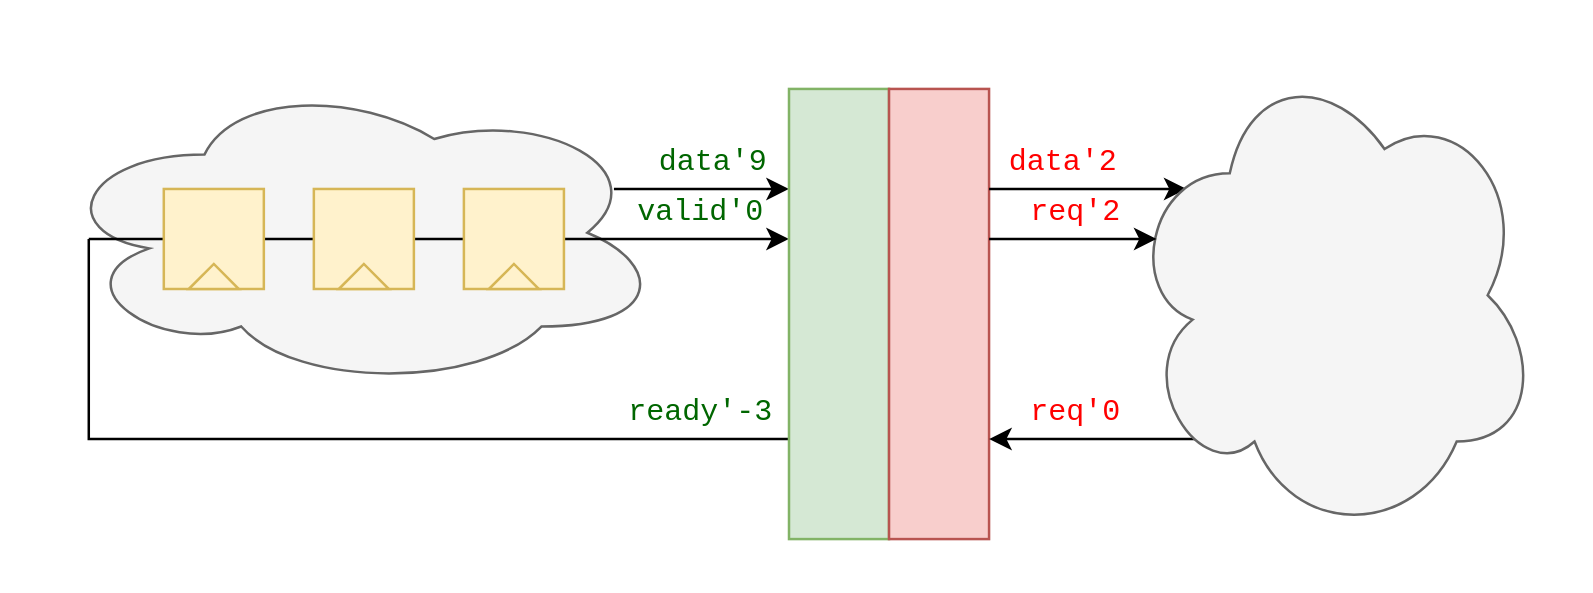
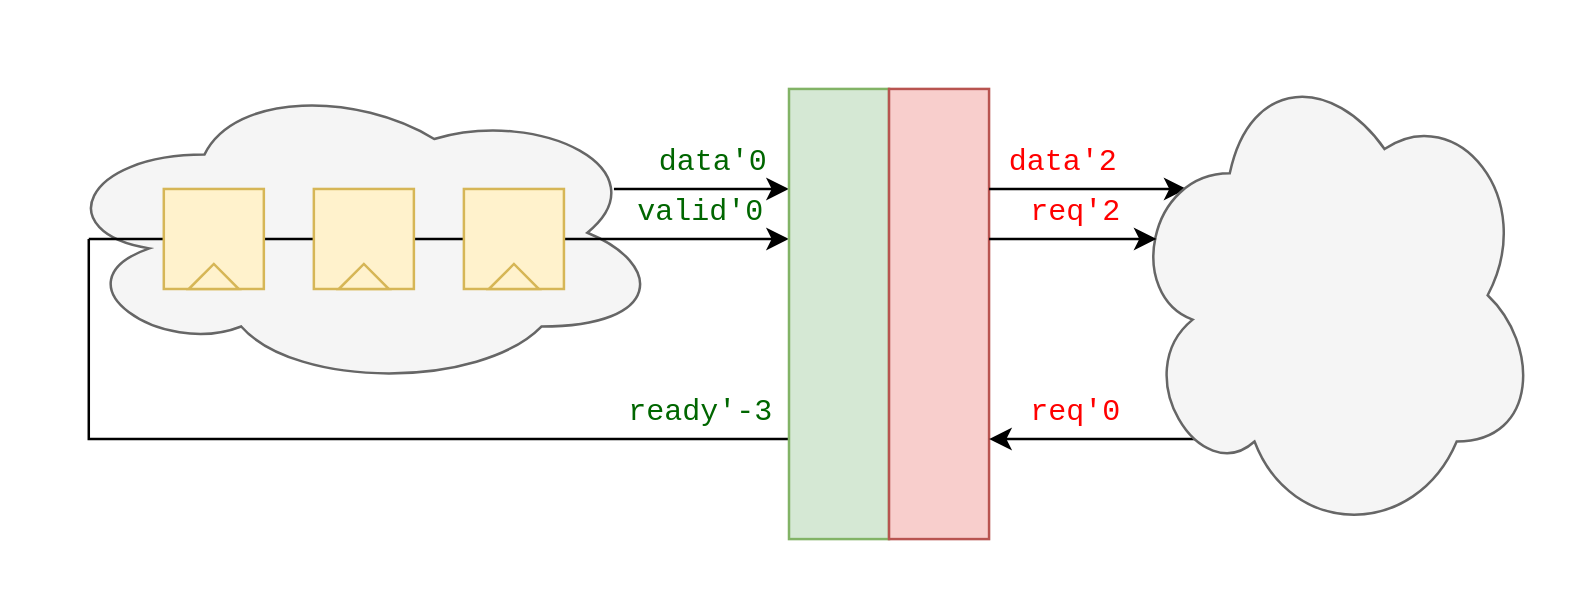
node "data'9": label "data'9" -> "data'0"
